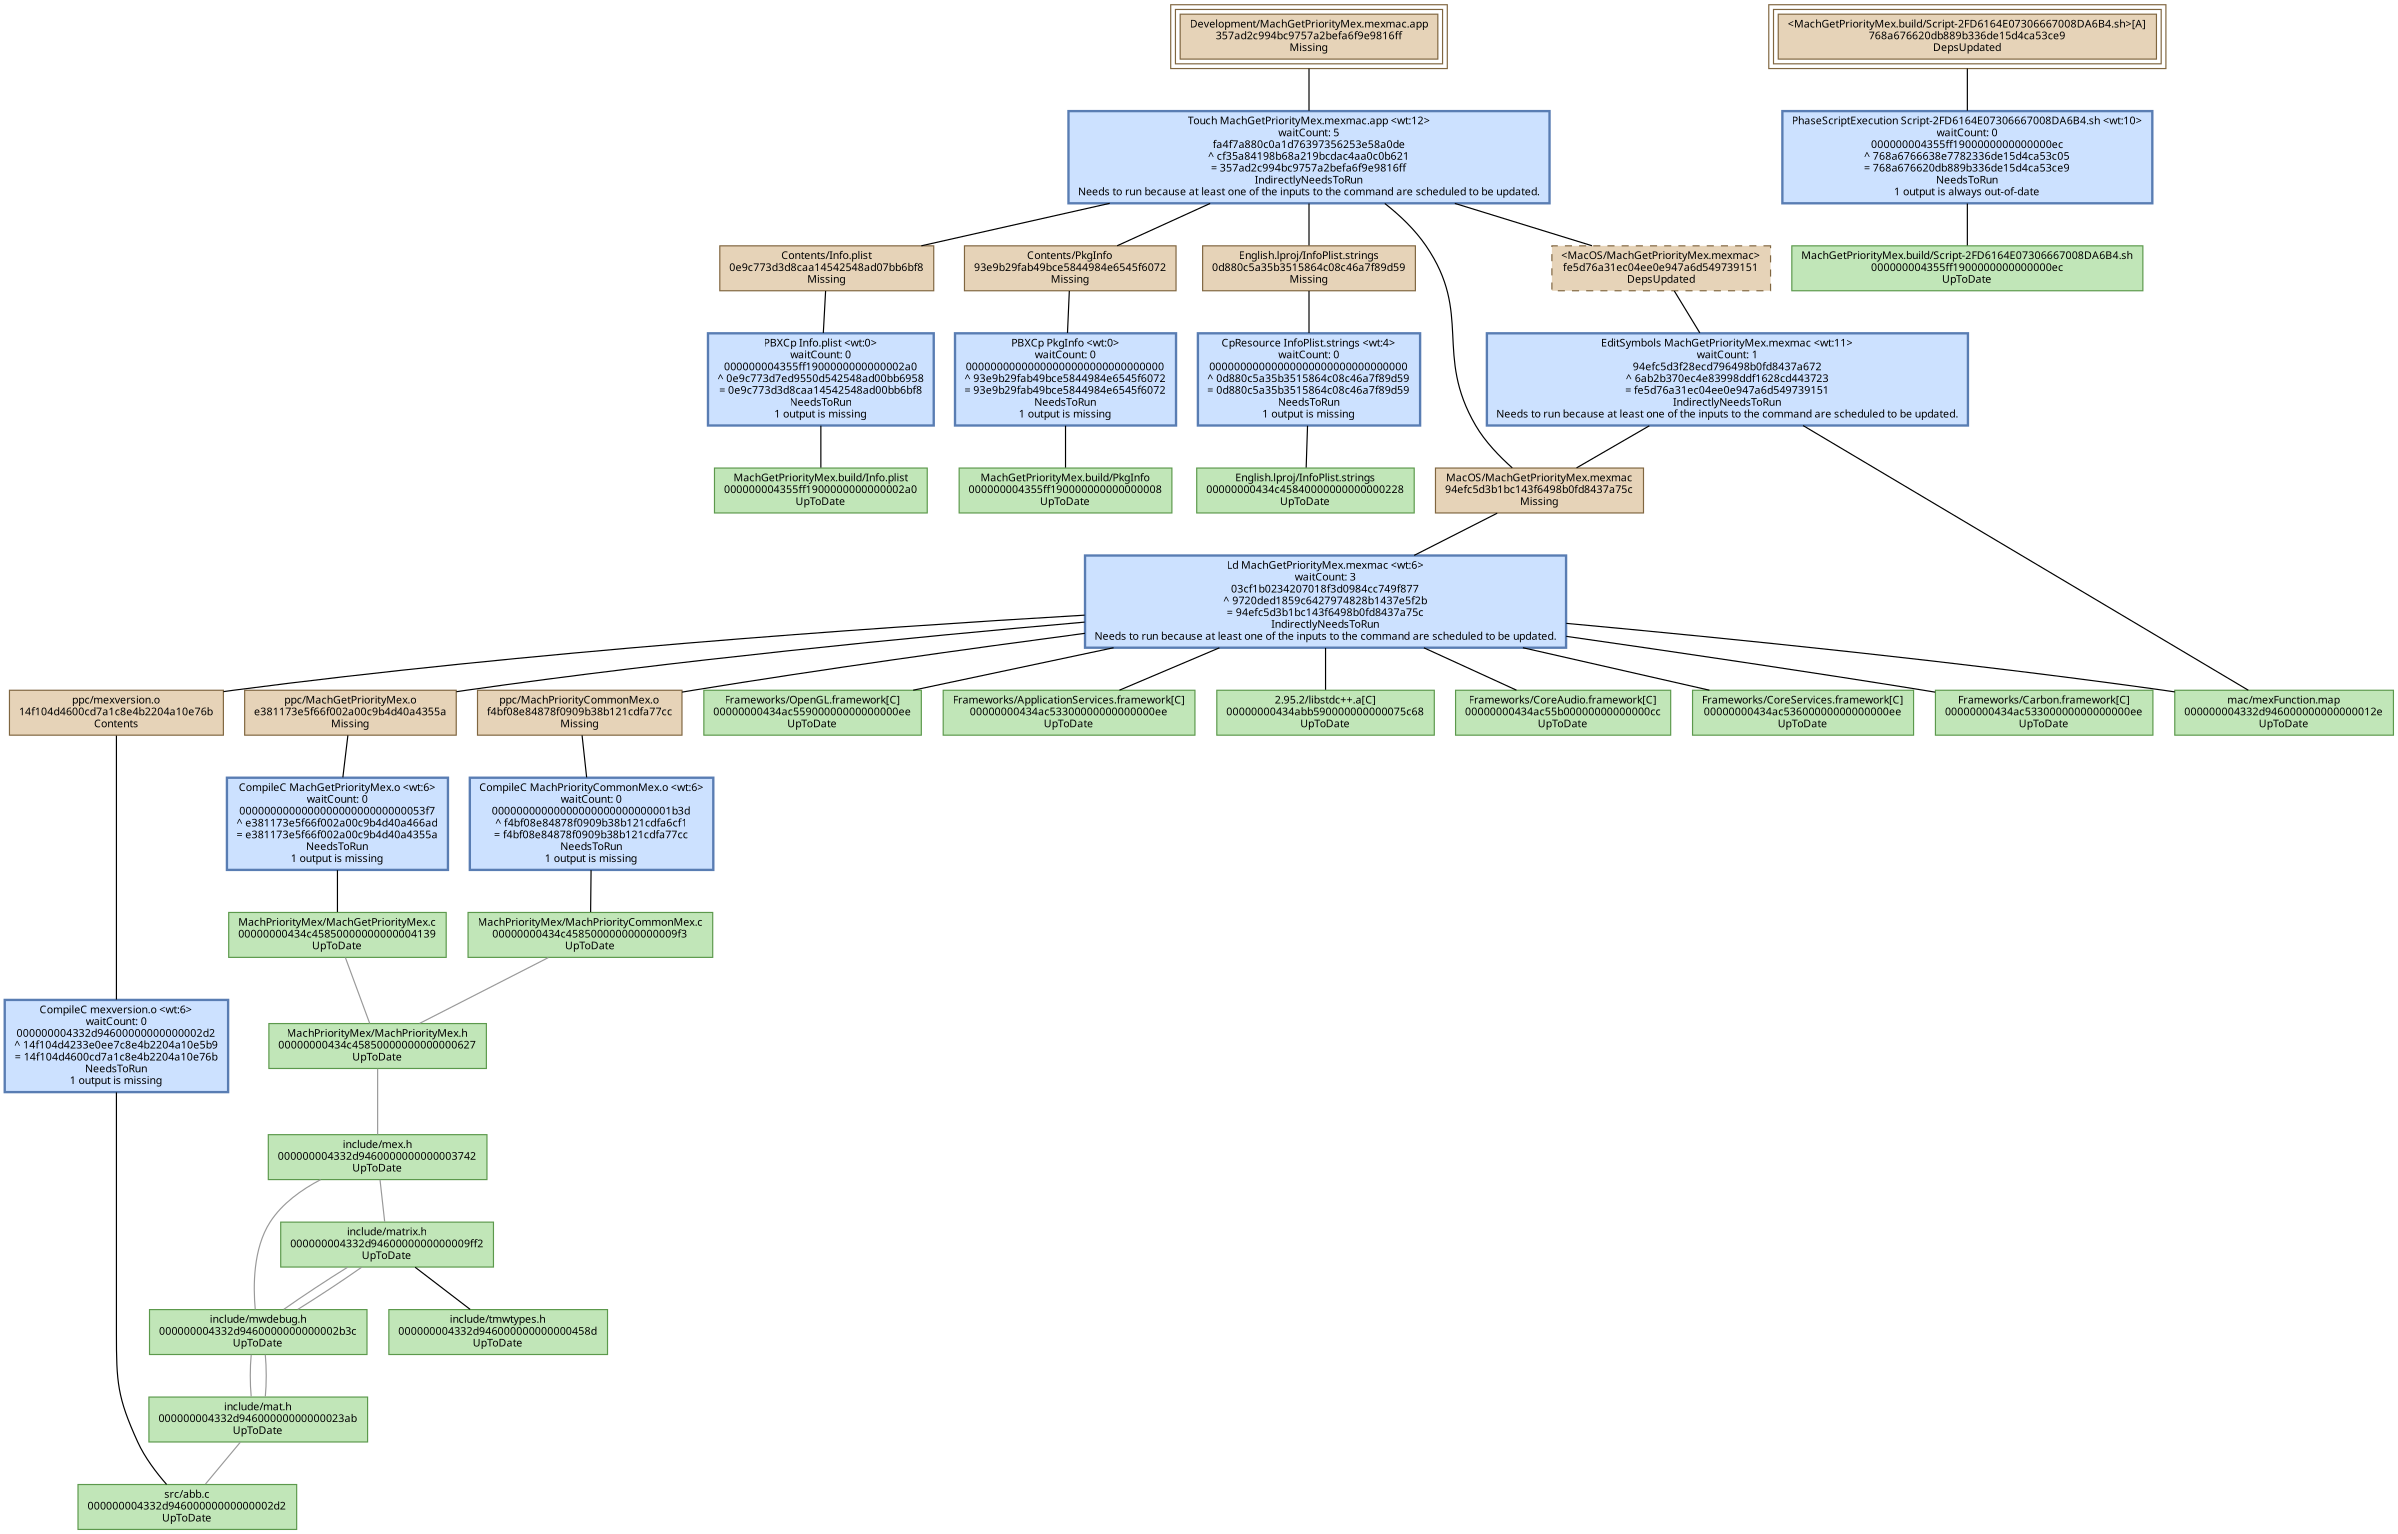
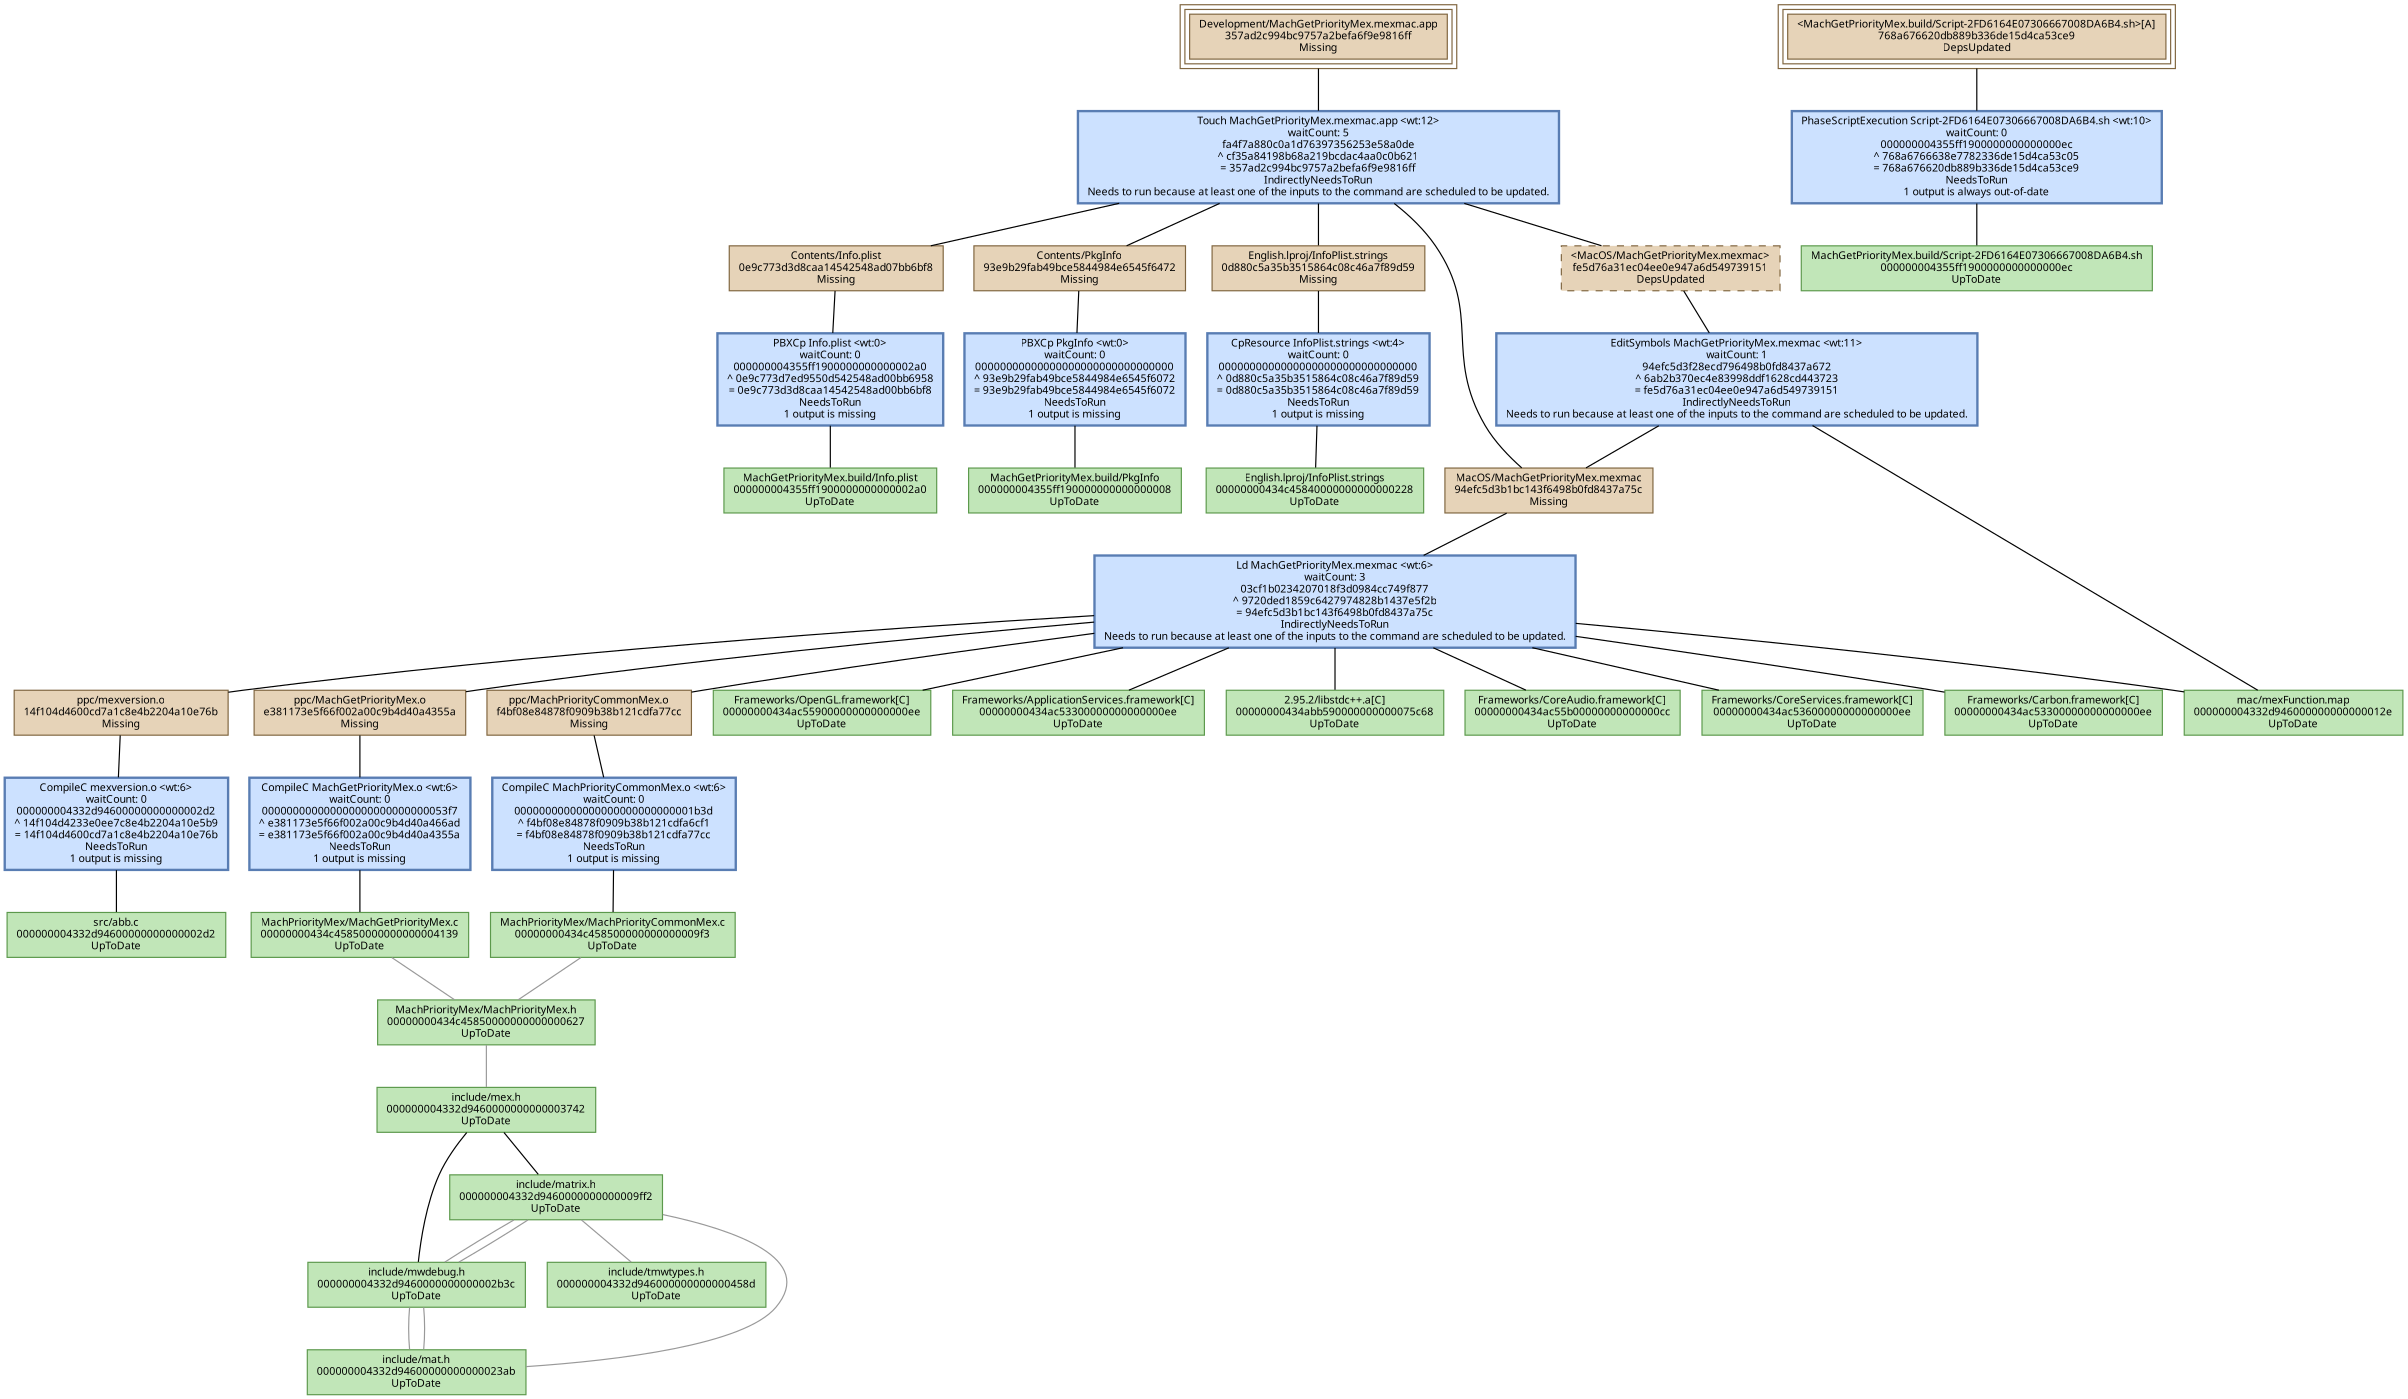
node "Contents/PkgInfo 93e9b29fab49bce5844984e6545f6072 Missing": label "Contents/PkgInfo 93e9b29fab49bce5844984e6545f6072 Missing" -> "Contents/PkgInfo 93e9b29fab49bce5844984e6545f6472 Missing"
node "ppc/mexversion.o 14f104d4600cd7a1c8e4b2204a10e76b Contents": label "ppc/mexversion.o 14f104d4600cd7a1c8e4b2204a10e76b Contents" -> "ppc/mexversion.o 14f104d4600cd7a1c8e4b2204a10e76b Missing"
edge "include/mex.h 000000004332d9460000000000003742 UpToDate" -- "include/matrix.h 000000004332d9460000000000009ff2 UpToDate": color gray60 -> black
edge "include/mex.h 000000004332d9460000000000003742 UpToDate" -- "include/mwdebug.h 000000004332d9460000000000002b3c UpToDate": color gray60 -> black
edge "include/matrix.h 000000004332d9460000000000009ff2 UpToDate" -- "include/tmwtypes.h 000000004332d946000000000000458d UpToDate": color black -> gray60
edge "include/mat.h 000000004332d94600000000000023ab UpToDate" -- "src/abb.c 000000004332d94600000000000002d2 UpToDate": now "include/mat.h 000000004332d94600000000000023ab UpToDate" -- "include/matrix.h 000000004332d9460000000000009ff2 UpToDate"
